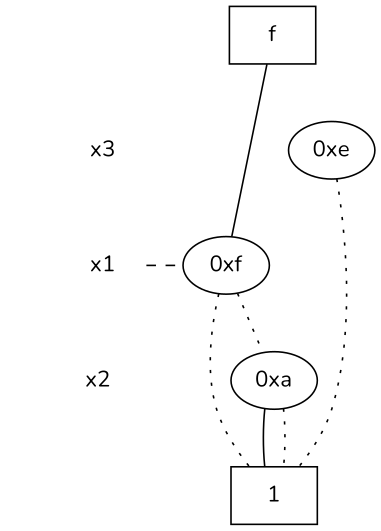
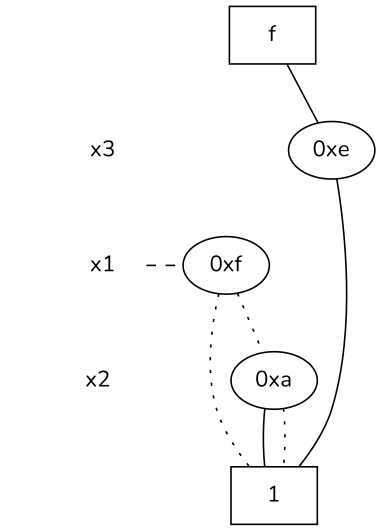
edge "f" -- "0xf": now "f" -- "0xe"
edge "0xe" -- "1": style dotted -> solid
